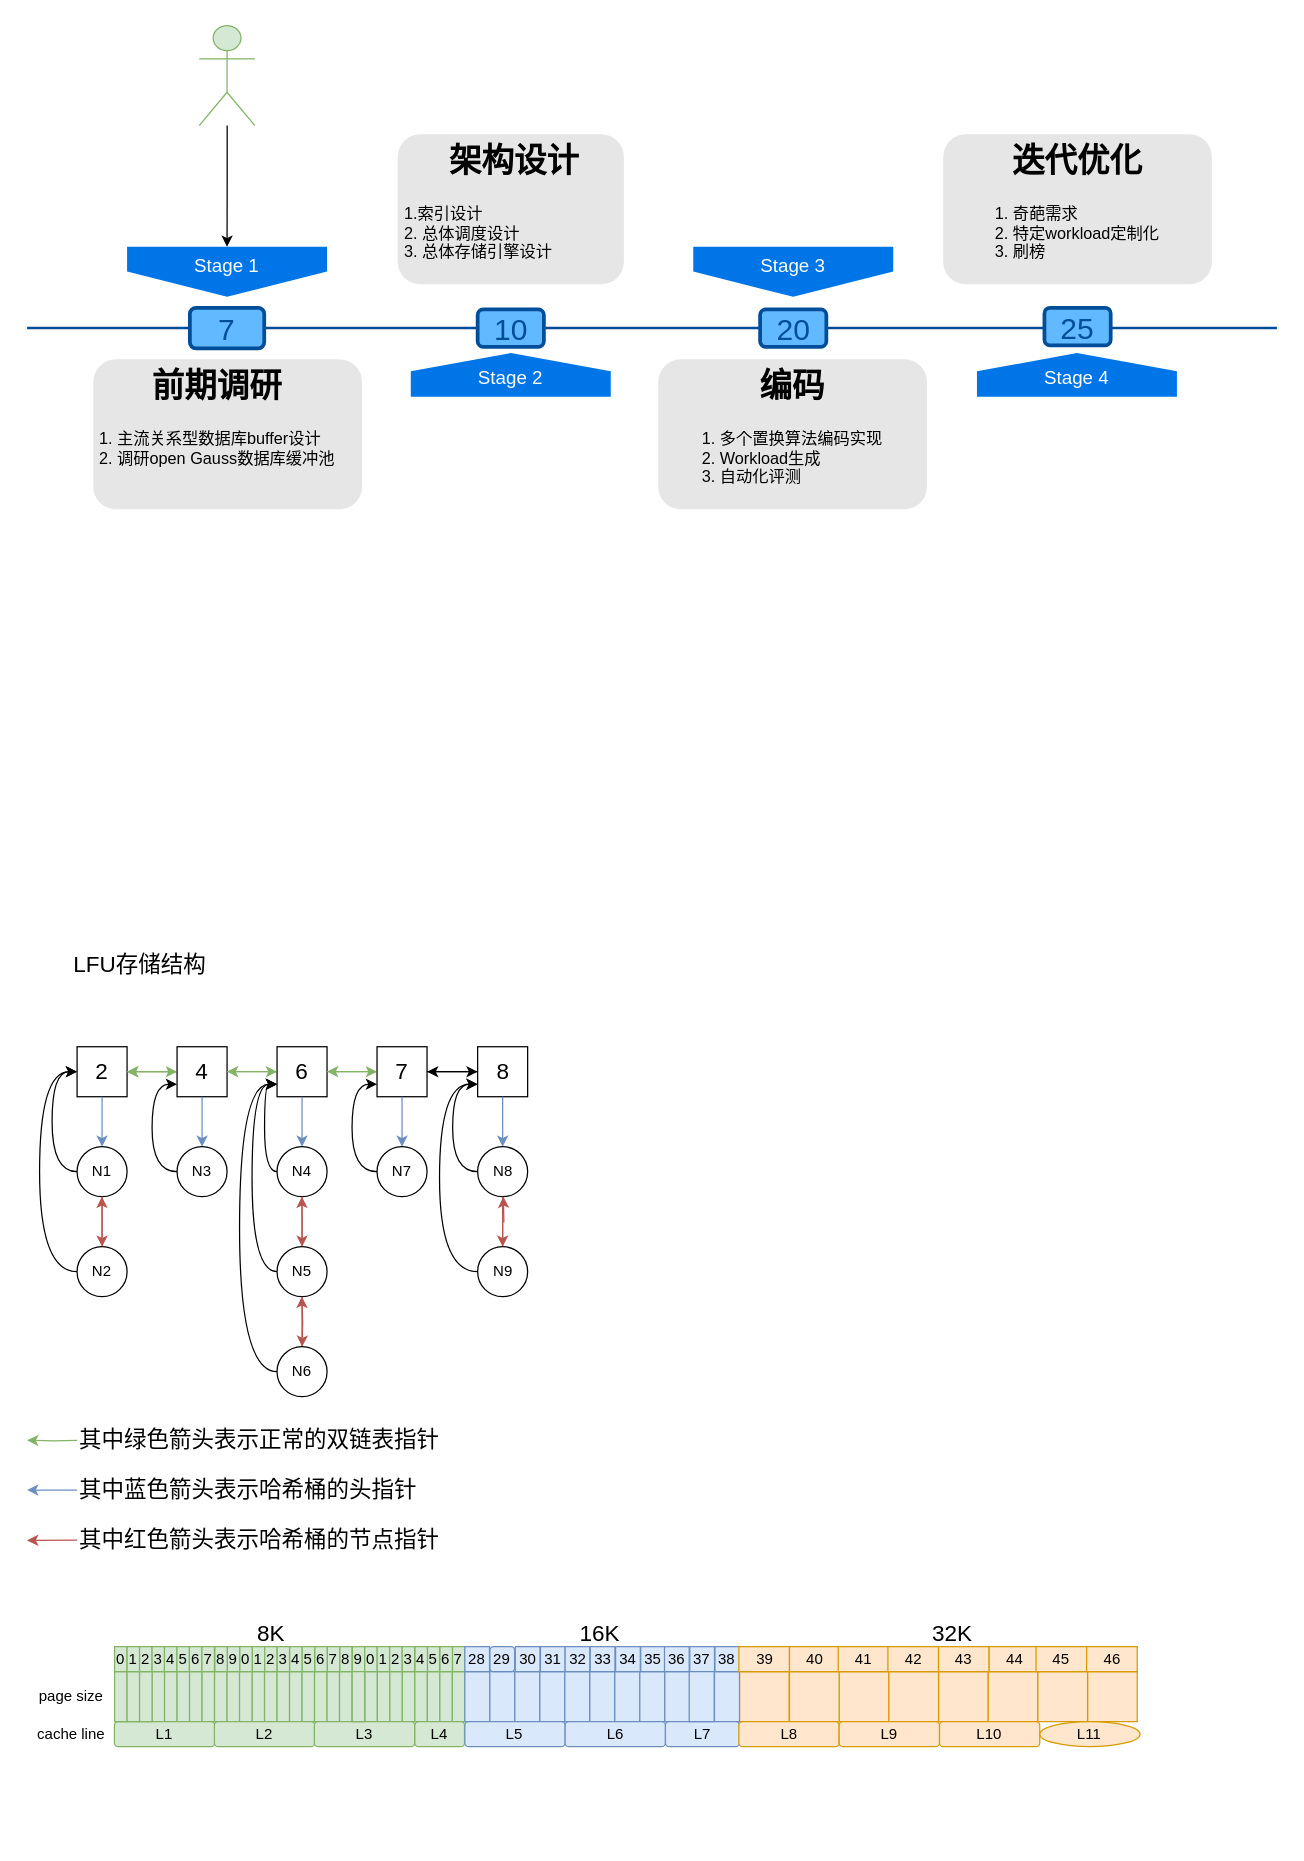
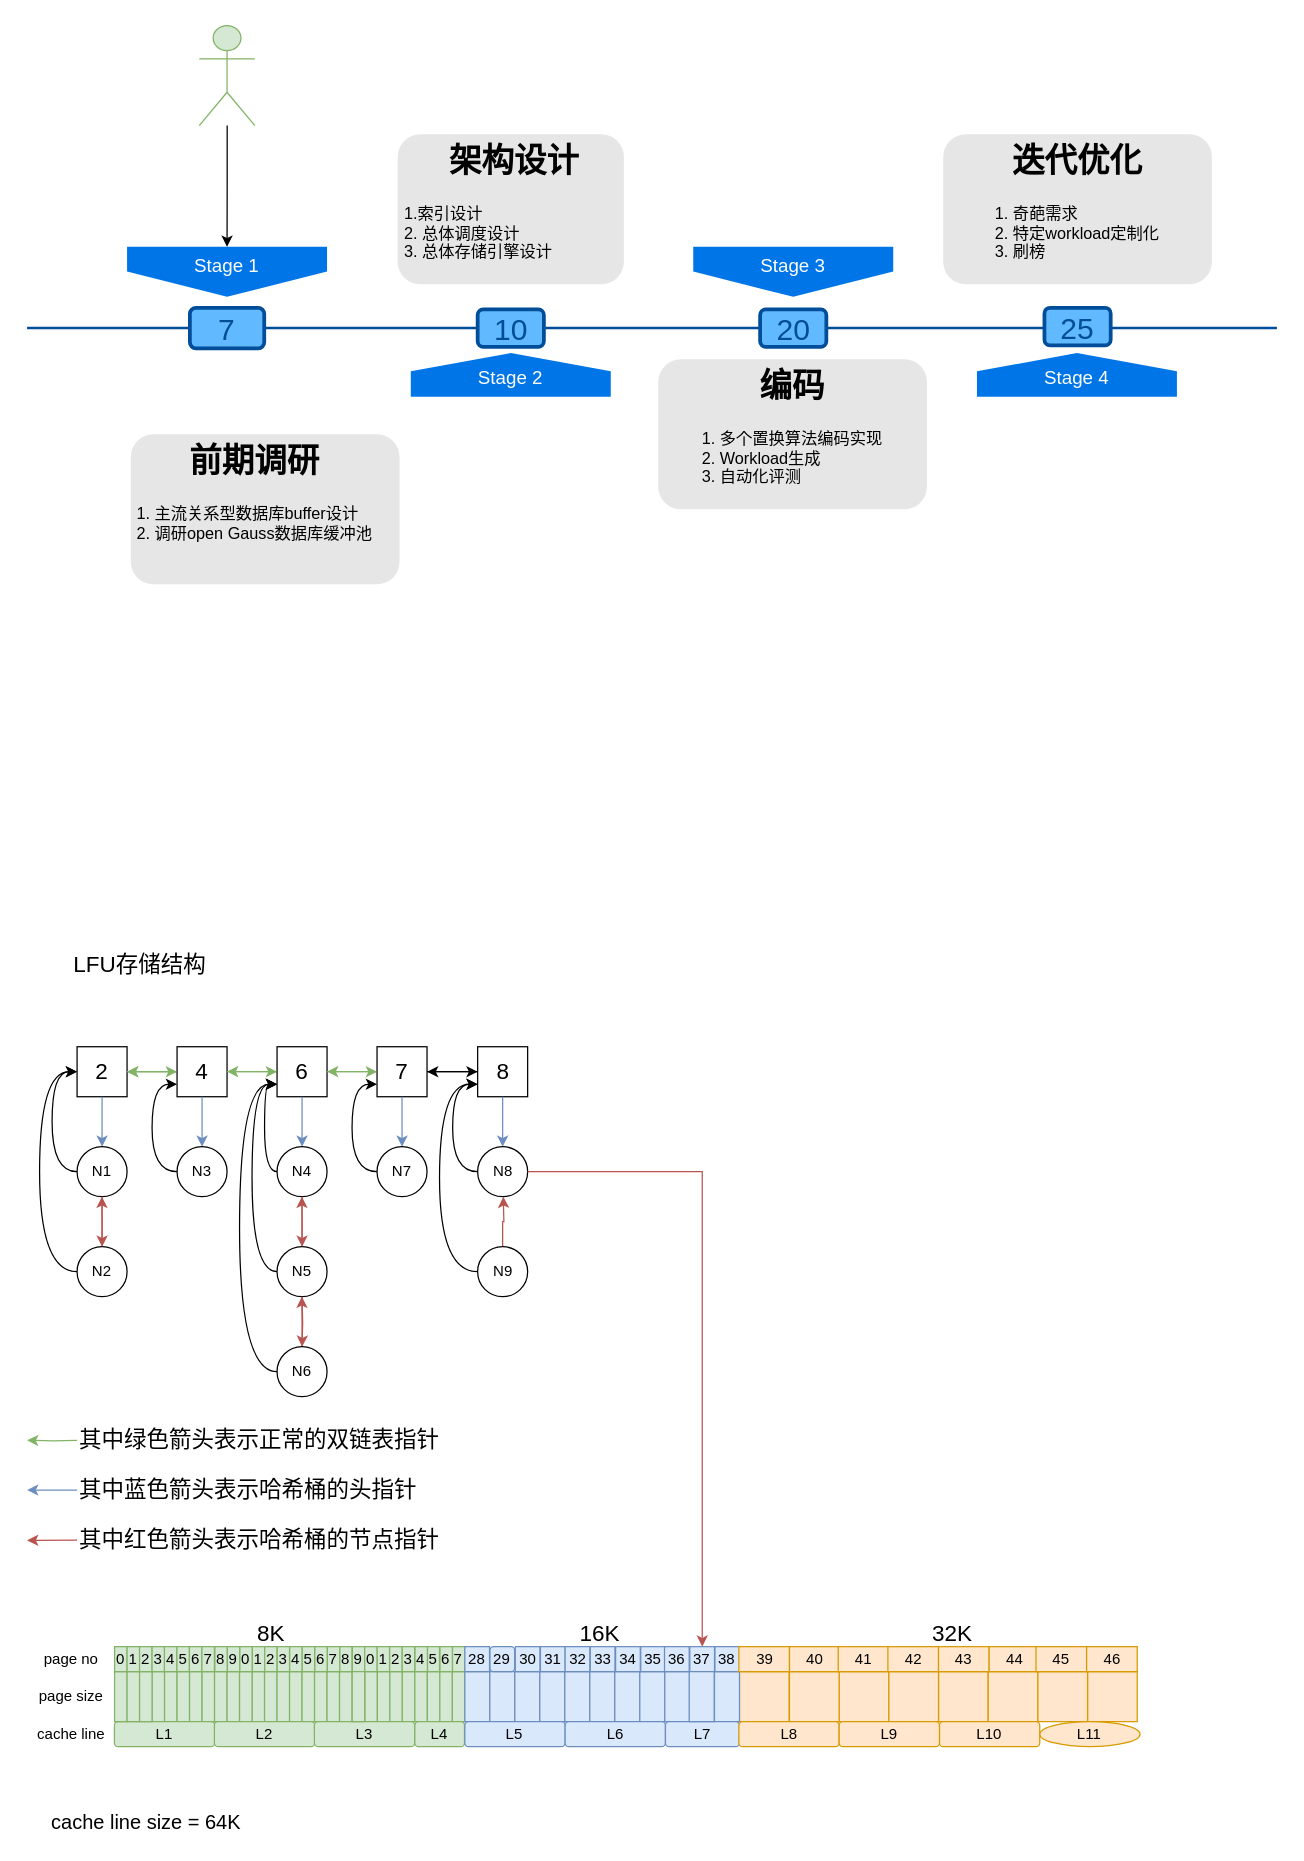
node "前期调研 1. 主流关系型数据库buffer设计 2. 调研open Gauss数据库缓冲池": moved (228, 434) -> (265, 509)
edge "N8" -> "N9": now "N8" -> "37"
node "page no": added
node "cache line size = 64K": added
